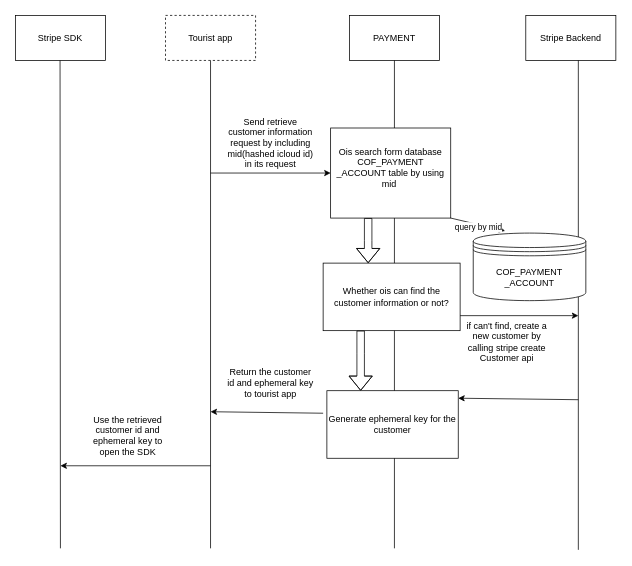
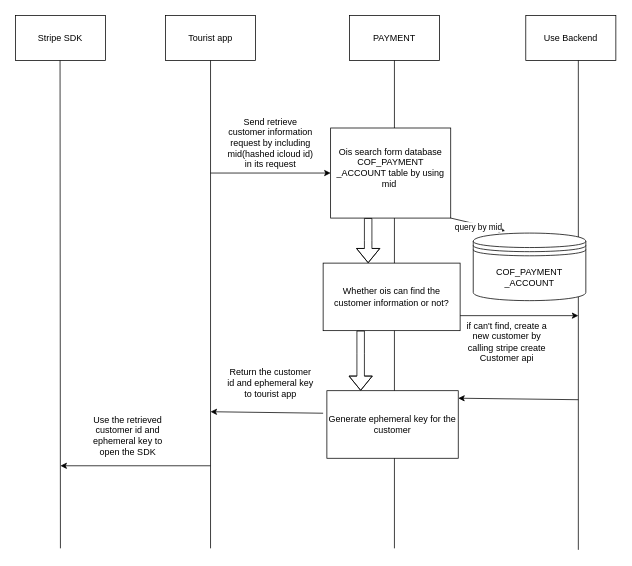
node "Tourist app": style dashed -> solid
node "Stripe Backend": label "Stripe Backend" -> "Use Backend"
